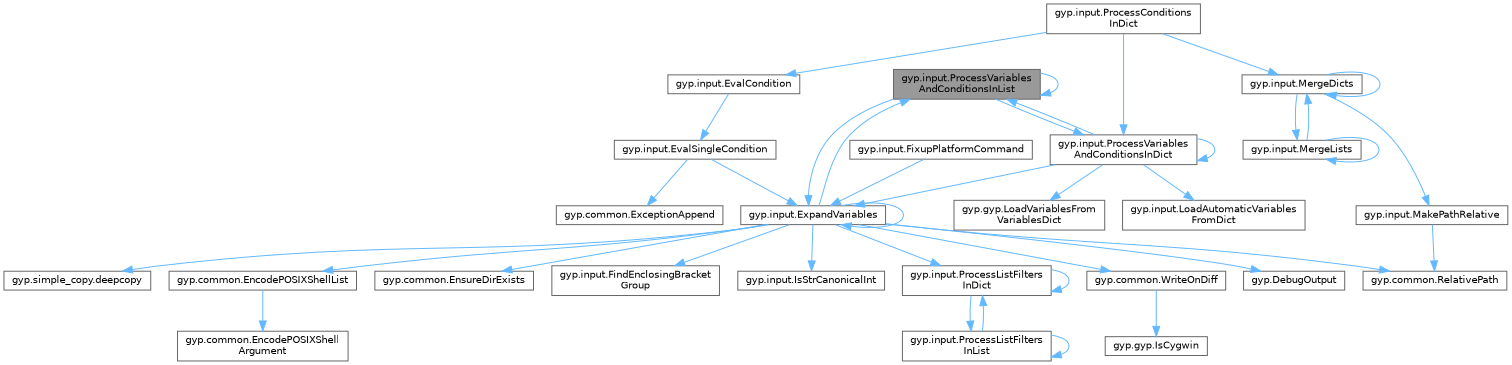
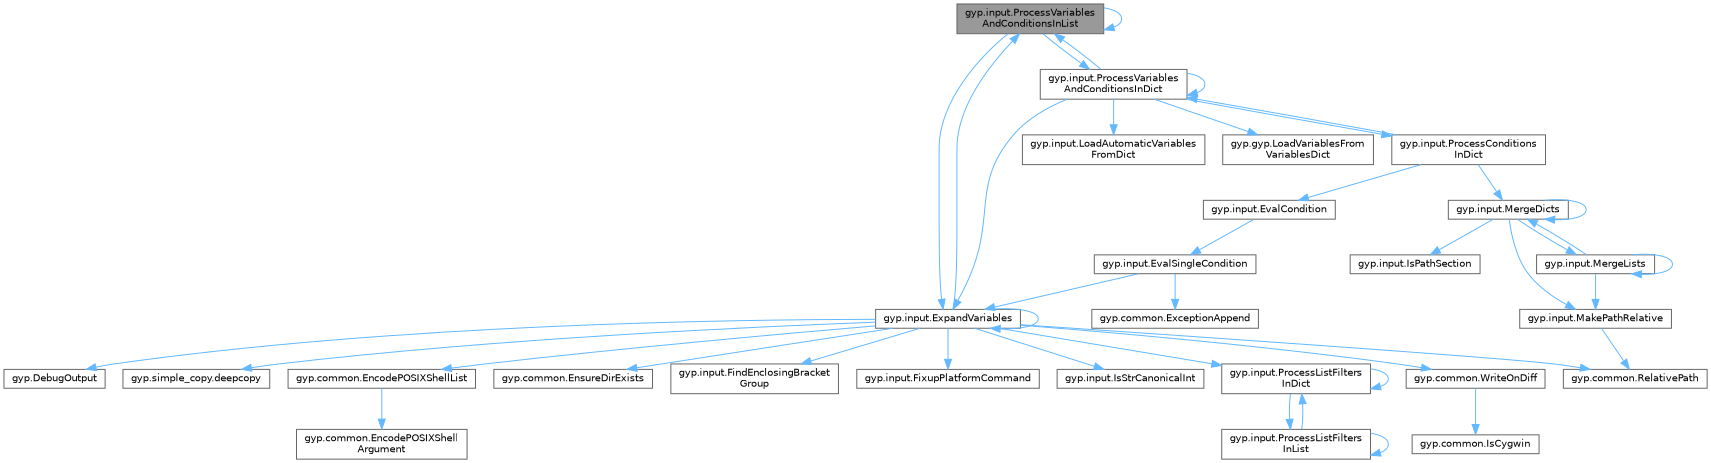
edge "gyp.input.ProcessVariables AndConditionsInDict" -> "gyp.input.ProcessConditions InDict": added
edge "gyp.input.FixupPlatformCommand" -> "gyp.input.ExpandVariables": reversed
node "gyp.input.IsPathSection": added
edge "gyp.input.MergeLists" -> "gyp.input.MakePathRelative": added
node "gyp.gyp.IsCygwin": label "gyp.gyp.IsCygwin" -> "gyp.common.IsCygwin"
